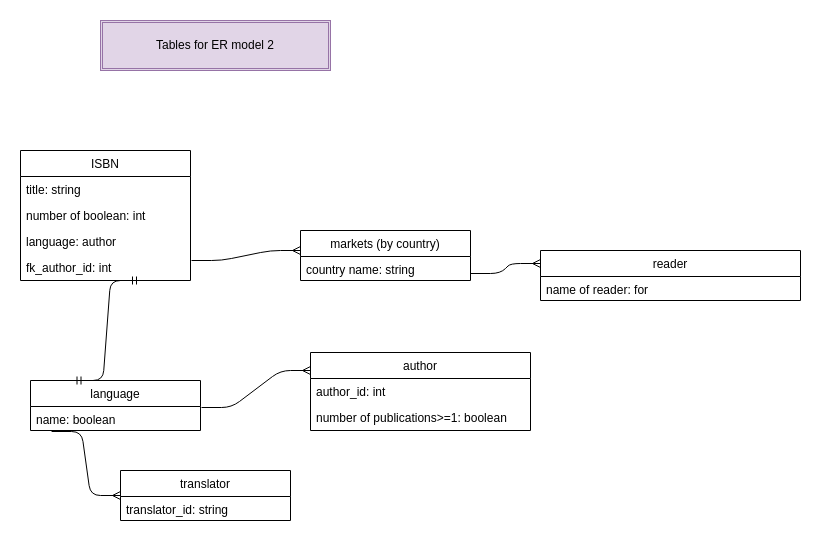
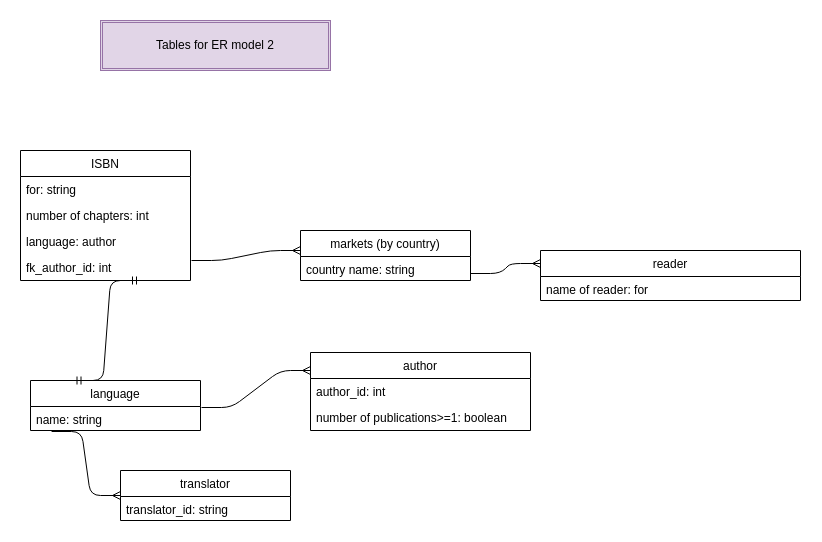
node "title: string": label "title: string" -> "for: string"
node "number of boolean: int": label "number of boolean: int" -> "number of chapters: int"
node "name: boolean": label "name: boolean" -> "name: string"
